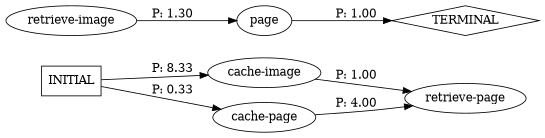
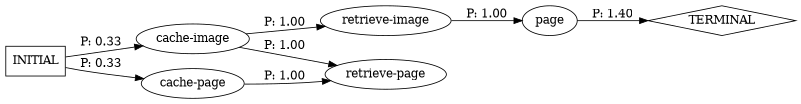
edge "retrieve-image" -> "page": label "P: 1.30" -> "P: 1.00"
edge "page" -> "TERMINAL": label "P: 1.00" -> "P: 1.40"
edge "cache-image" -> "retrieve-image": added, label "P: 1.00"
edge "INITIAL" -> "cache-image": label "P: 8.33" -> "P: 0.33"
edge "cache-page" -> "retrieve-page": label "P: 4.00" -> "P: 1.00"
